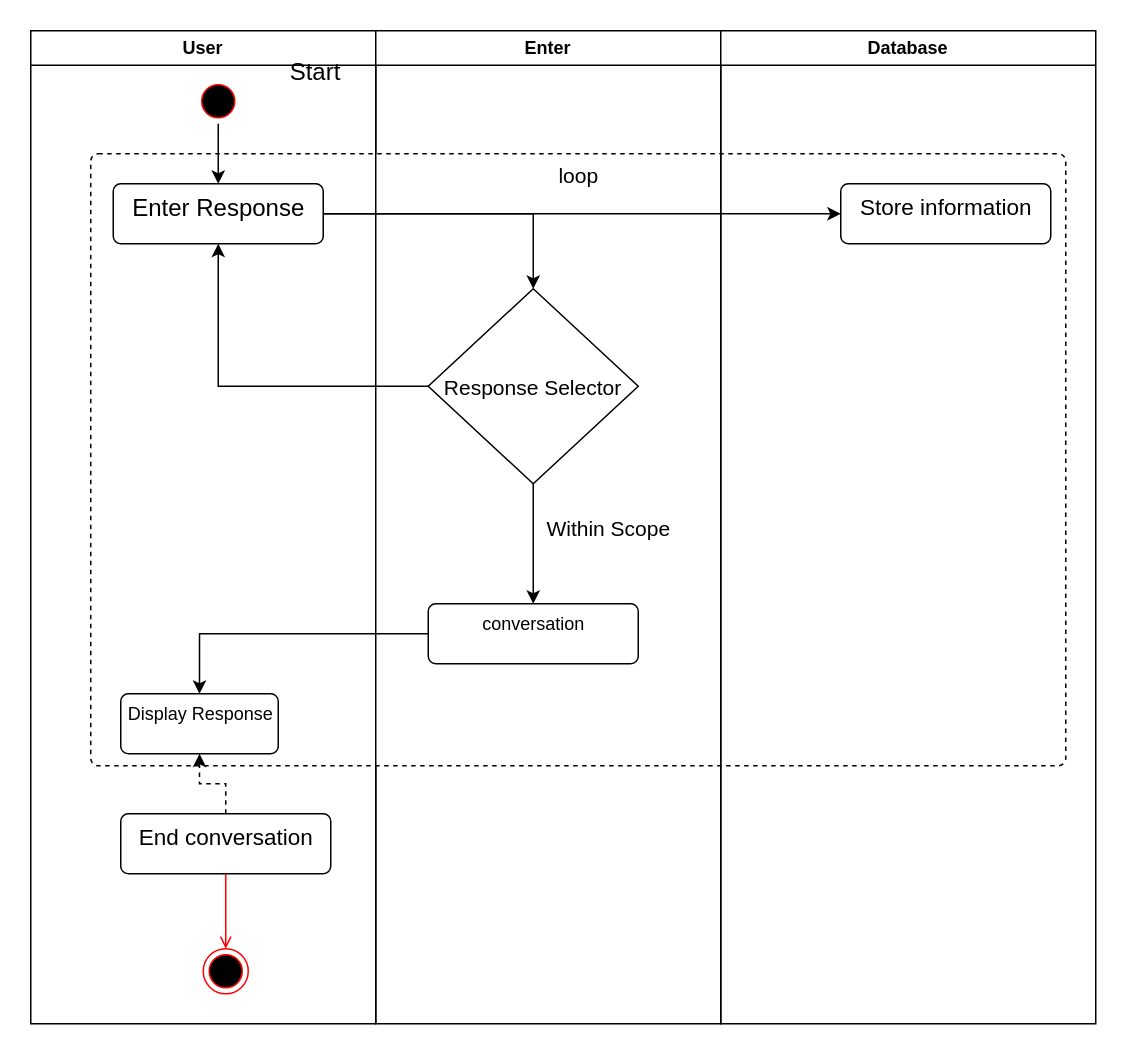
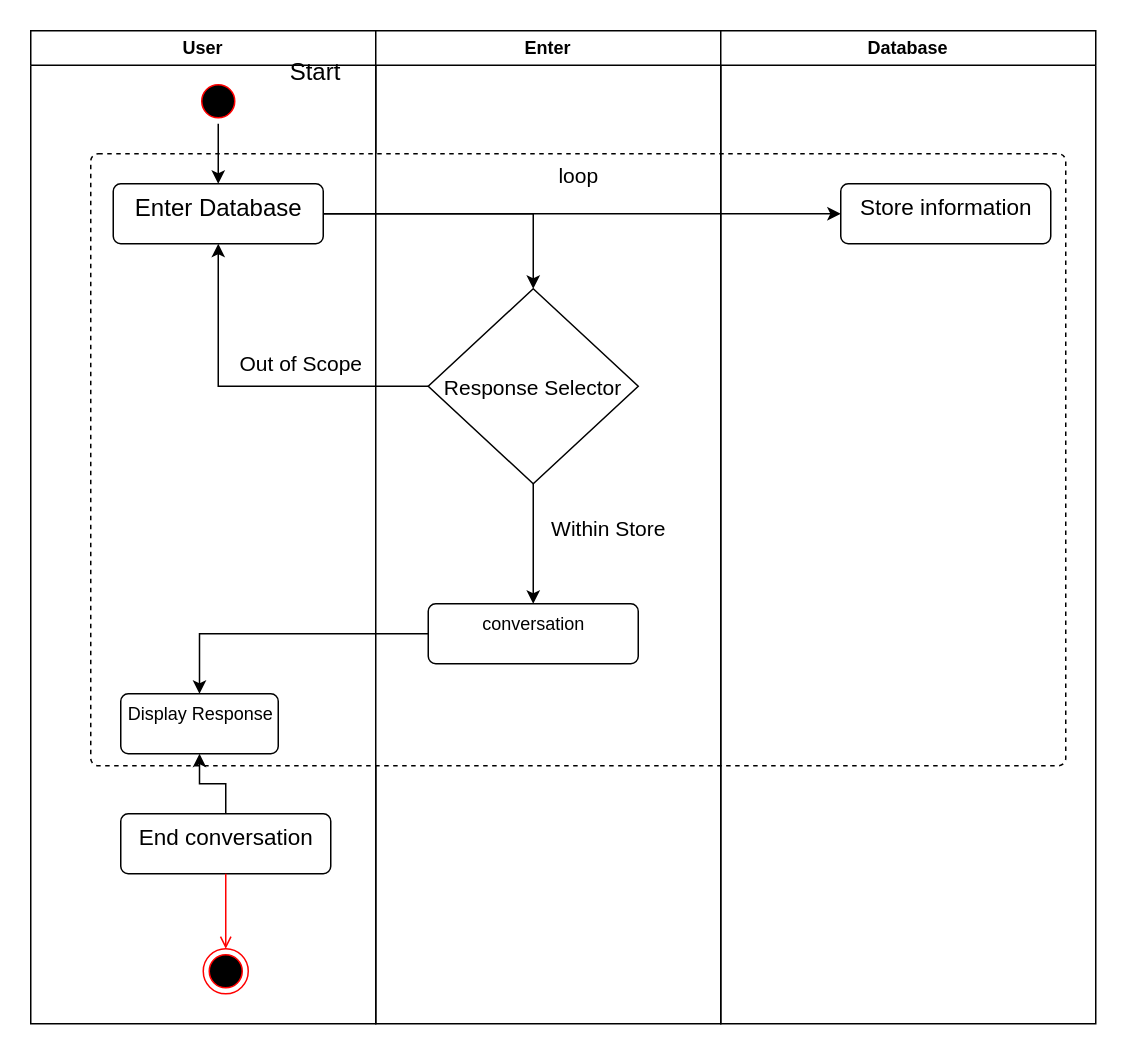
node "Enter Response": label "Enter Response" -> "Enter Database"
node "Out of Scope": added
node "Within Scope": label "Within Scope" -> "Within Store"
edge "End conversation" -> "Display Response": style dashed -> solid
